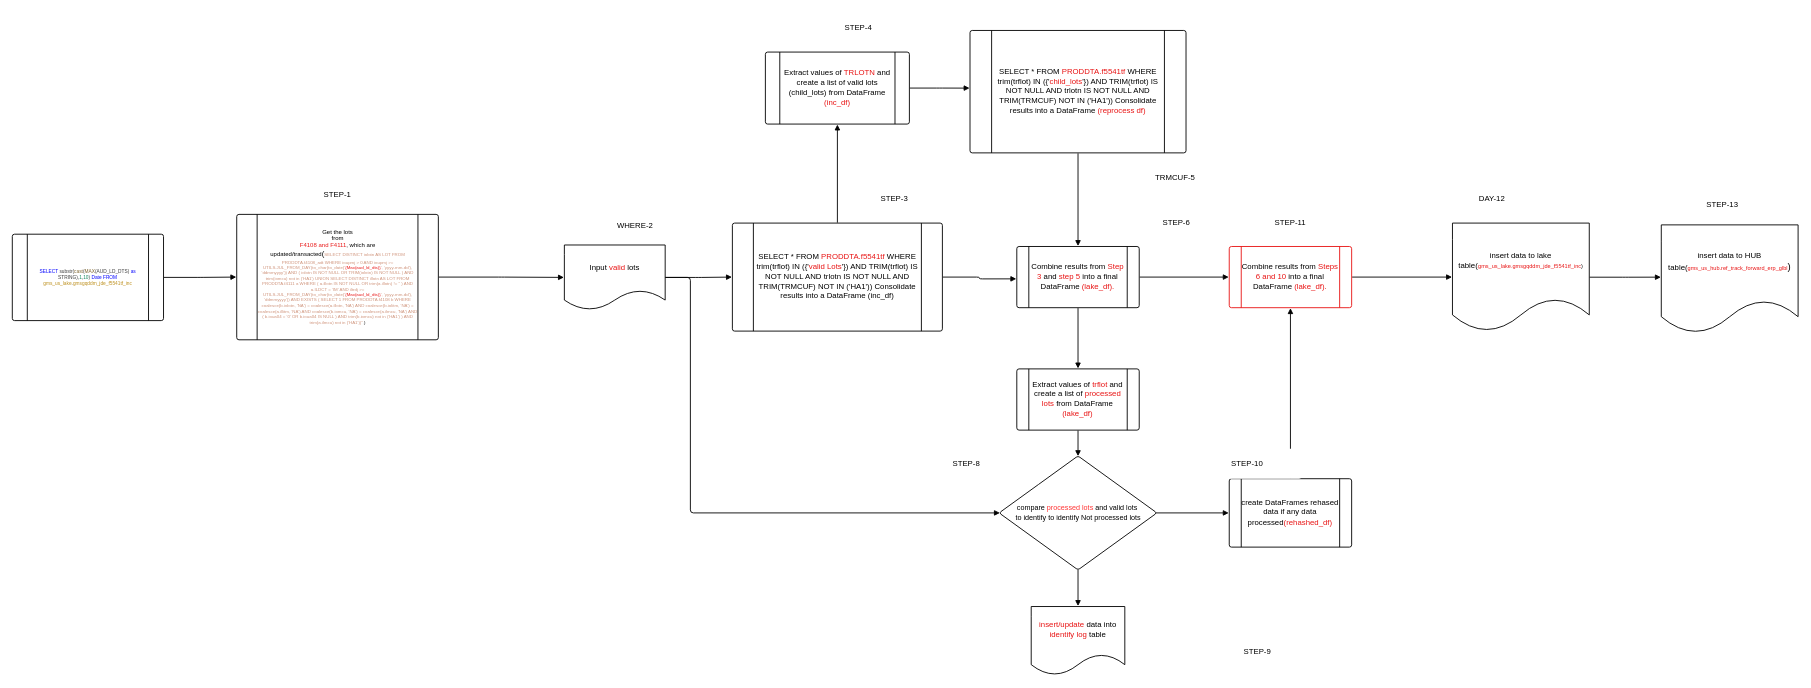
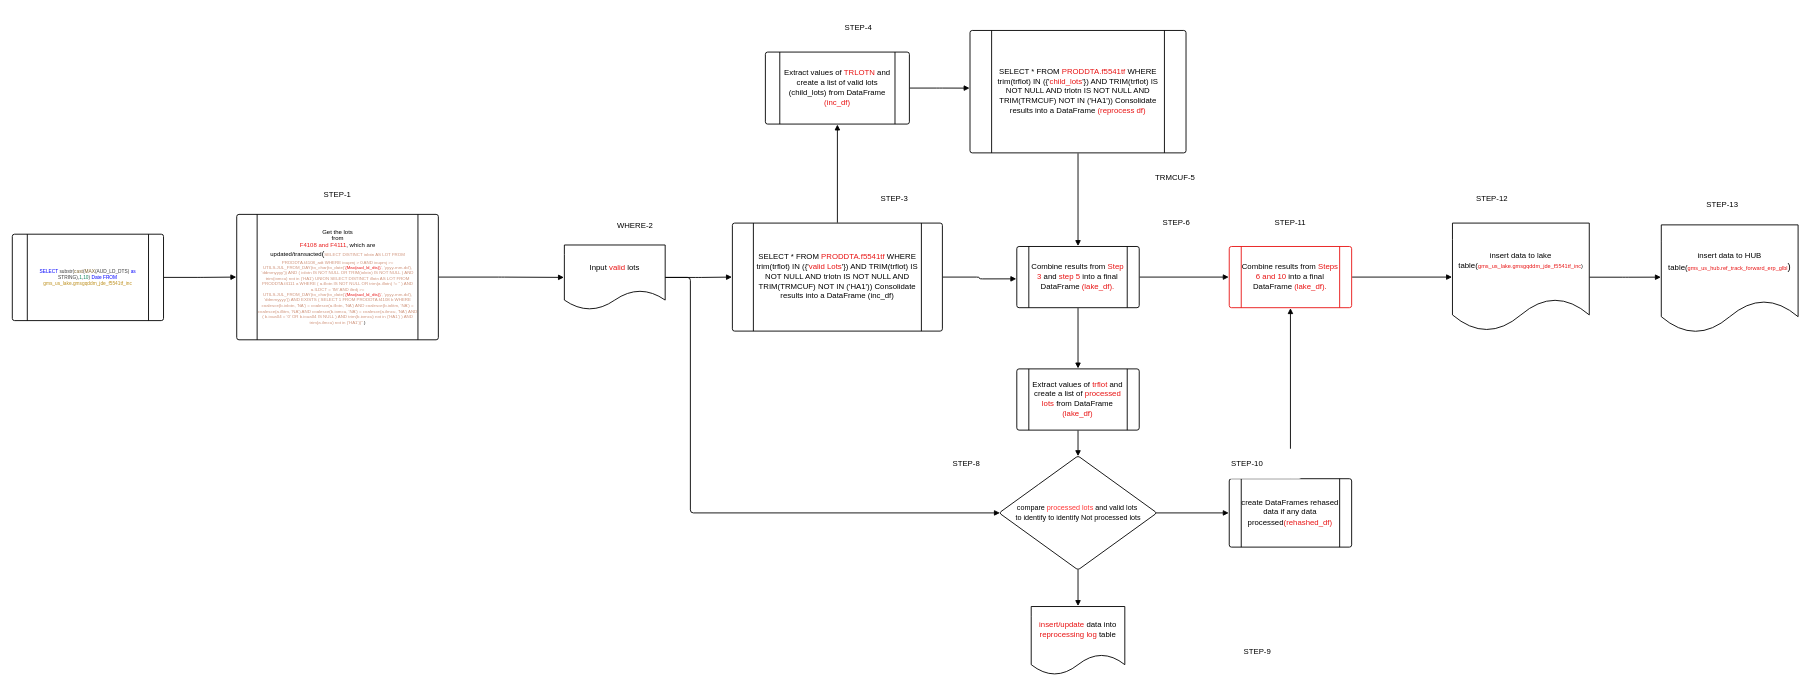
node "DAY-12": label "DAY-12" -> "STEP-12"
node "insert/update data into identify log table": label "insert/update data into identify log table" -> "insert/update data into reprocessing log table"
